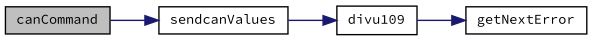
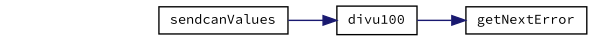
node "canCommand": removed
node "divu109": label "divu109" -> "divu100"
